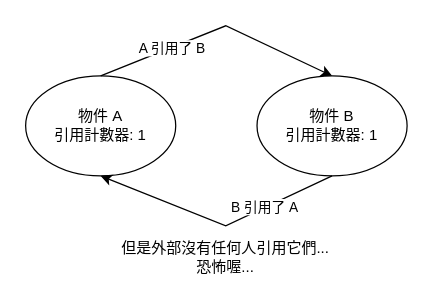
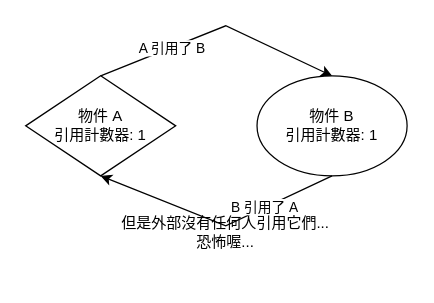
node "物件 A 引用計數器: 1": shape ellipse -> diamond
node "但是外部沒有任何人引用它們... 恐怖喔...": moved (226, 257) -> (226, 232)
